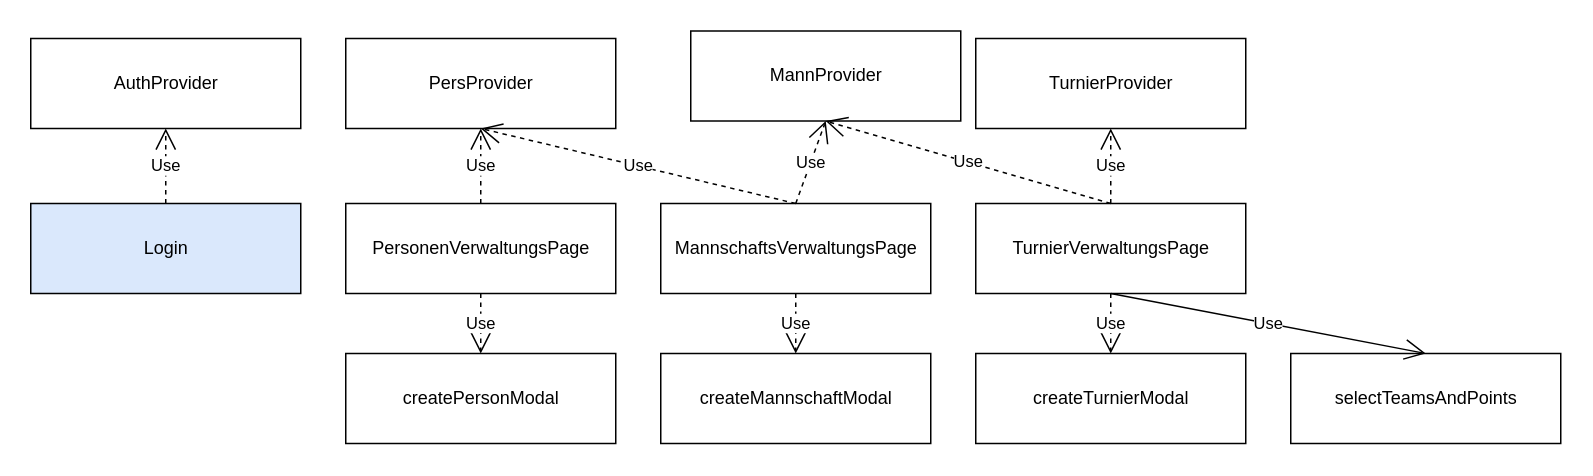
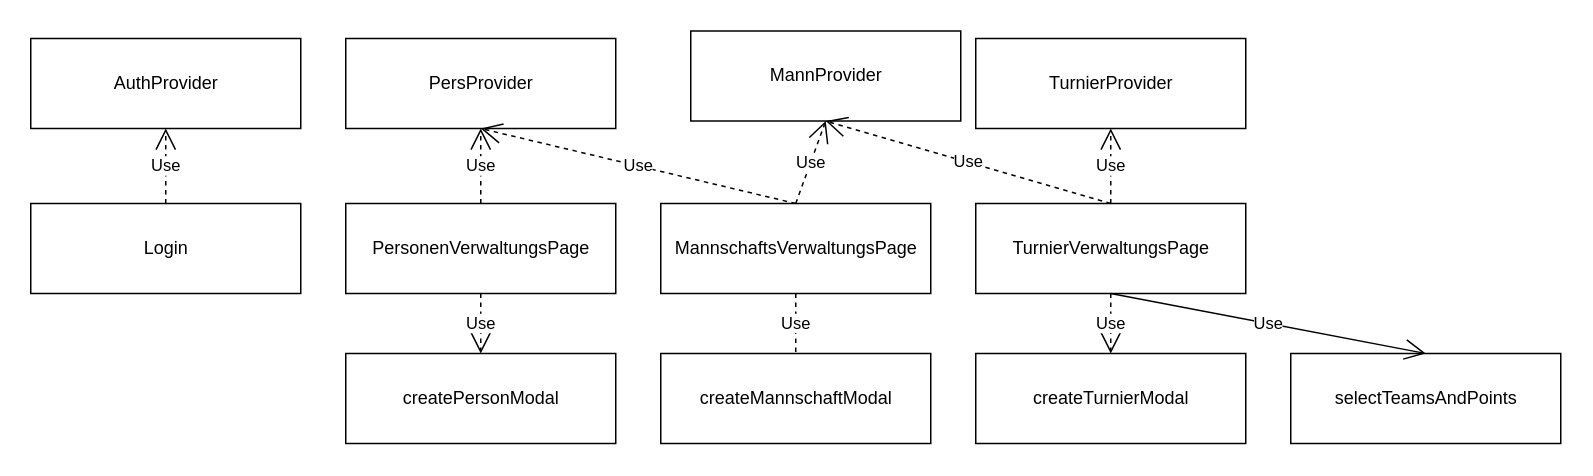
node "Login": fillcolor #dae8fc -> #ffffff
edge "MannschaftsVerwaltungsPage" -> "createMannschaftModal": arrowhead open -> none
